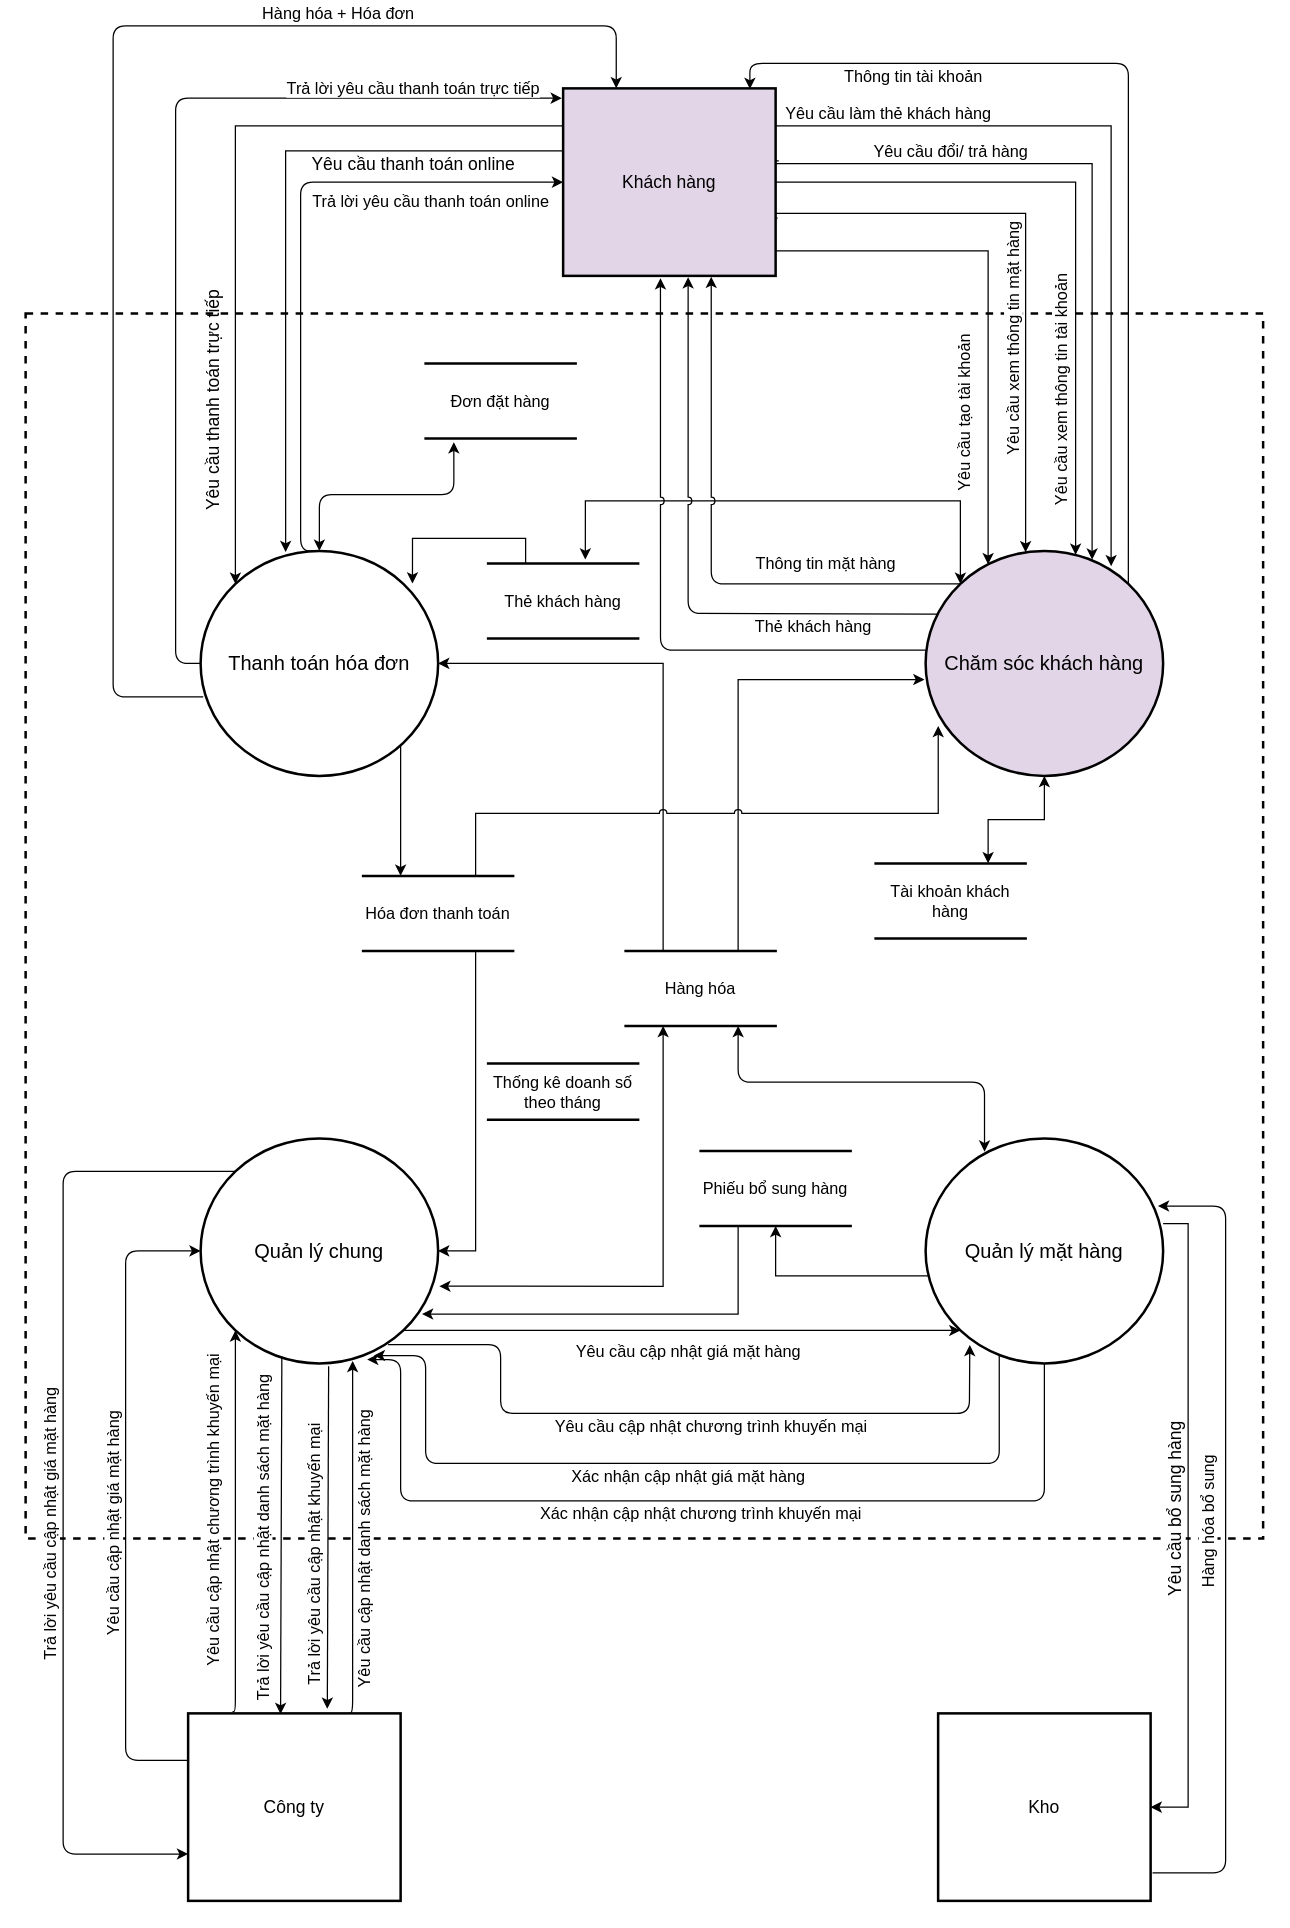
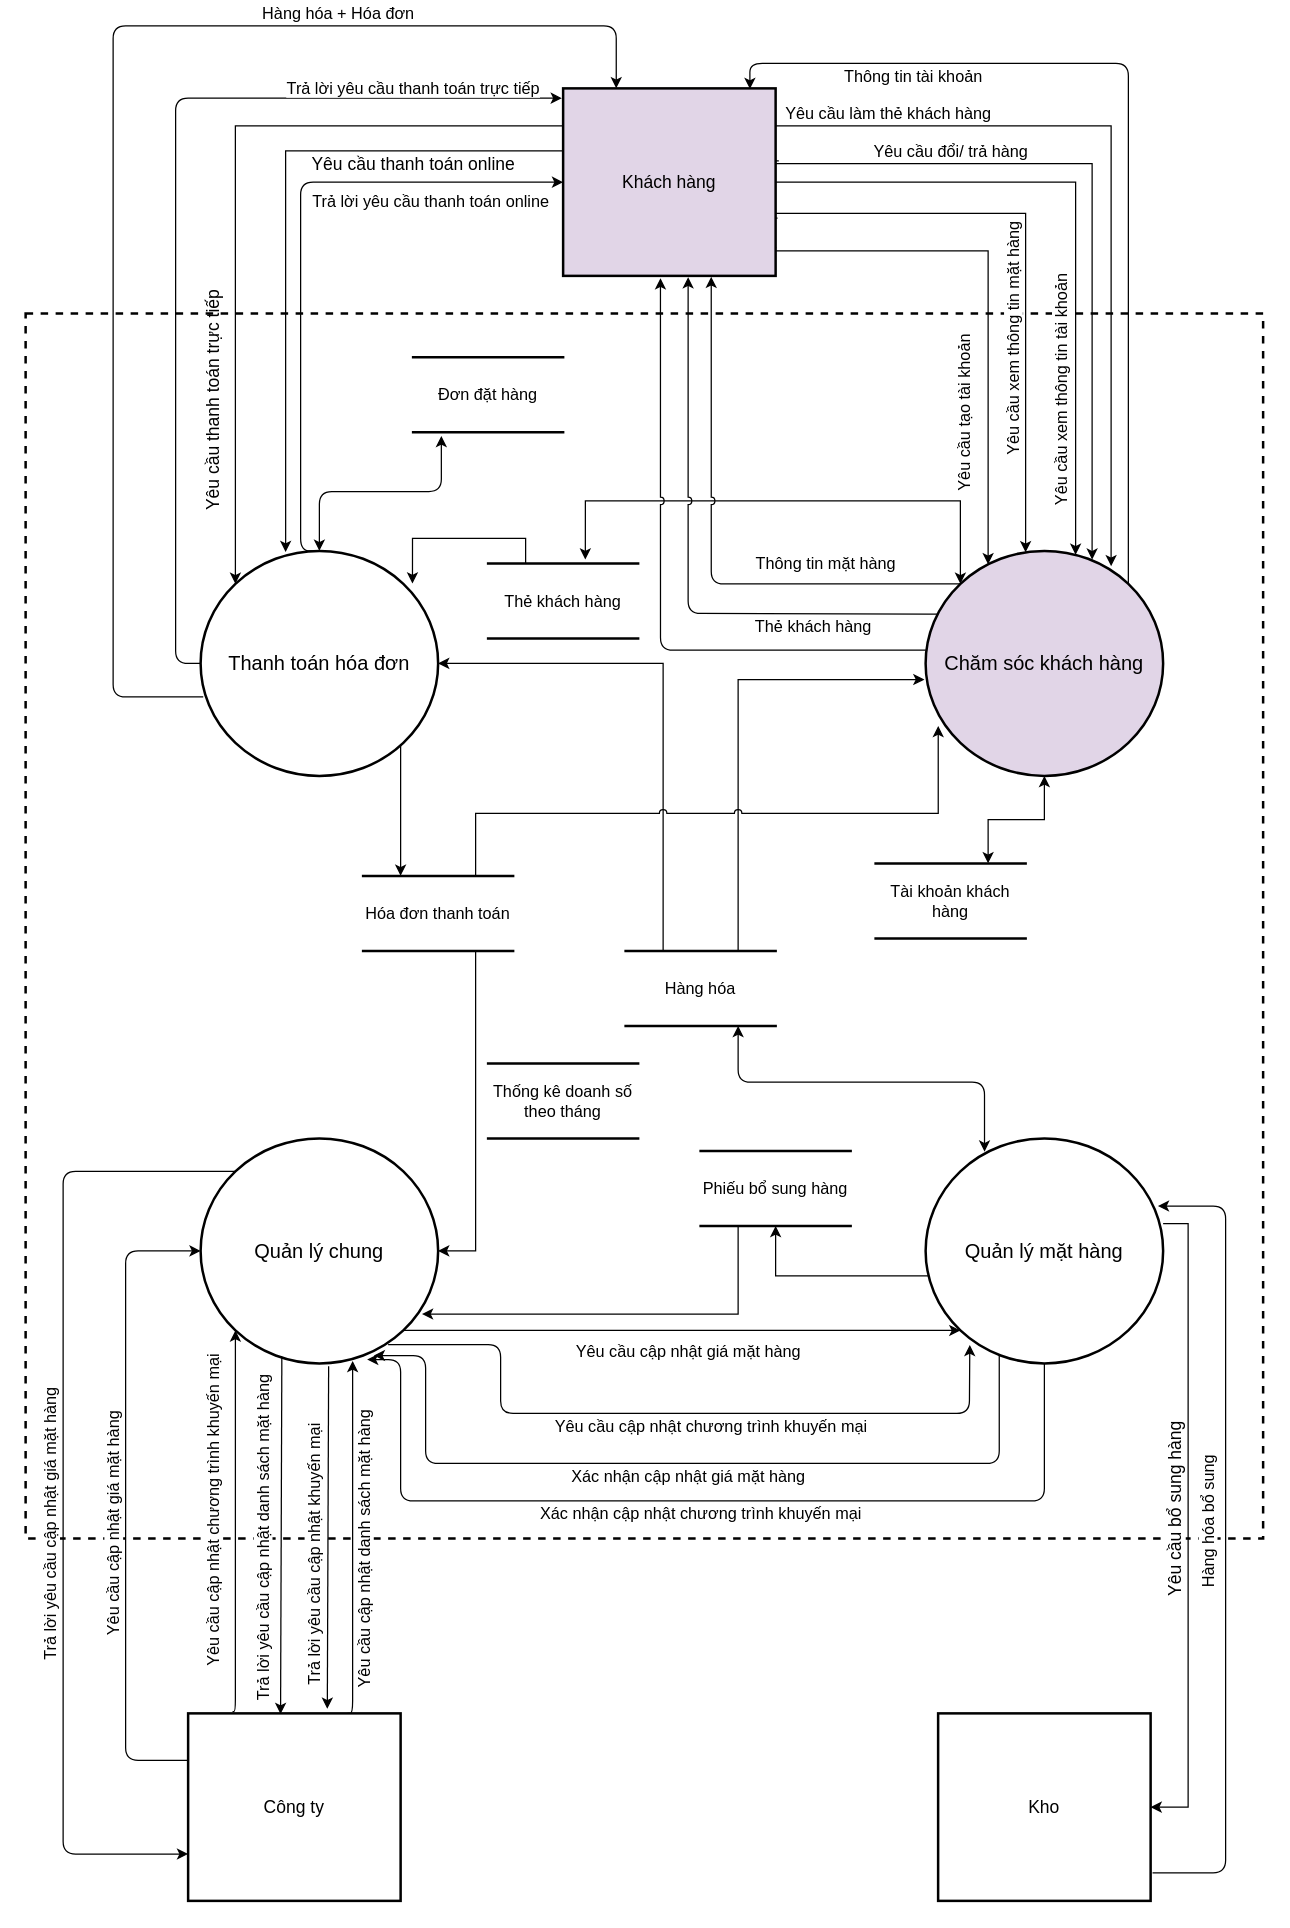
node "Đơn đặt hàng": moved (501, 401) -> (488, 394)
node "Thống kê doanh số theo tháng": size 150x56 -> 150x75
edge "Hàng hóa" -- "Quản lý chung": removed
